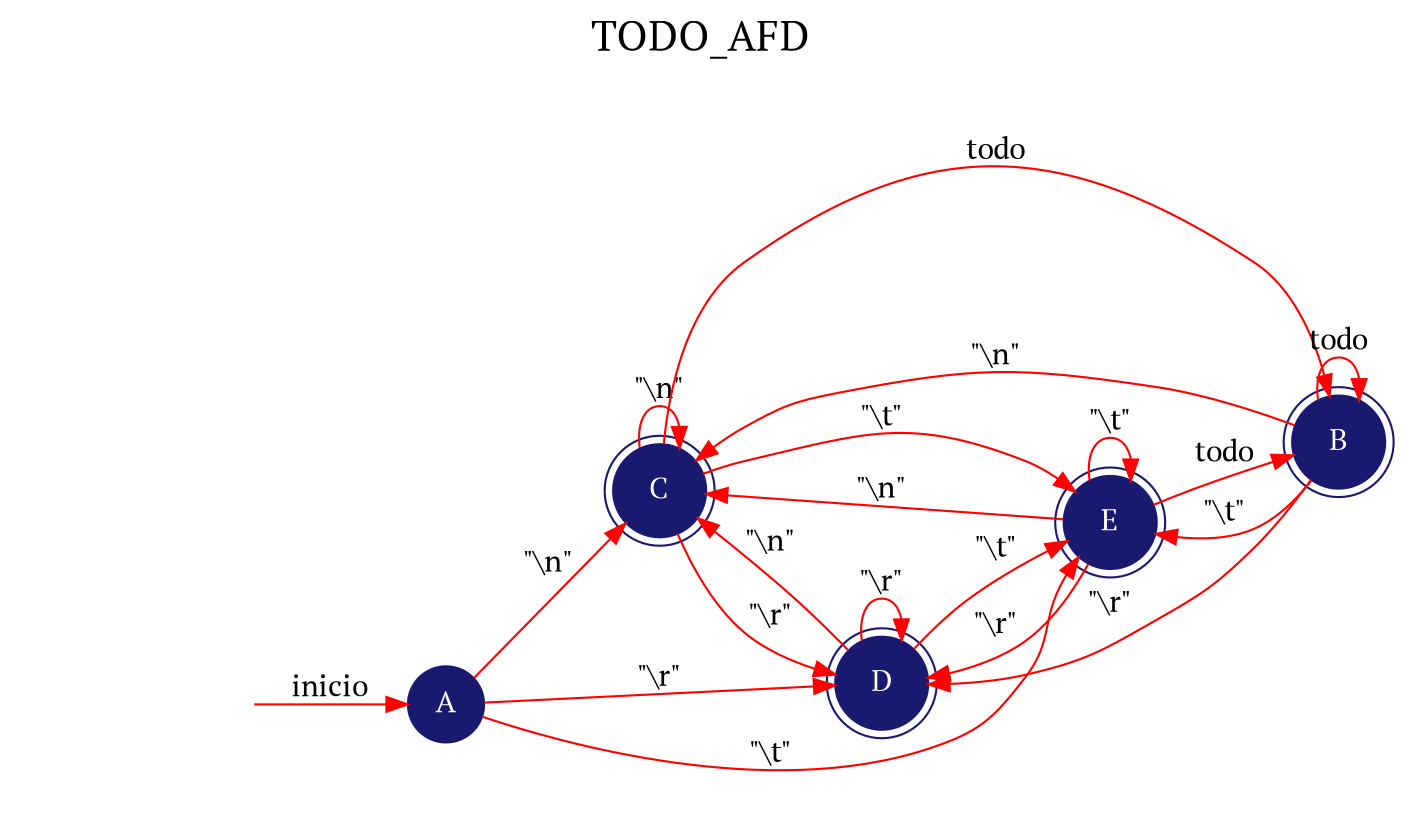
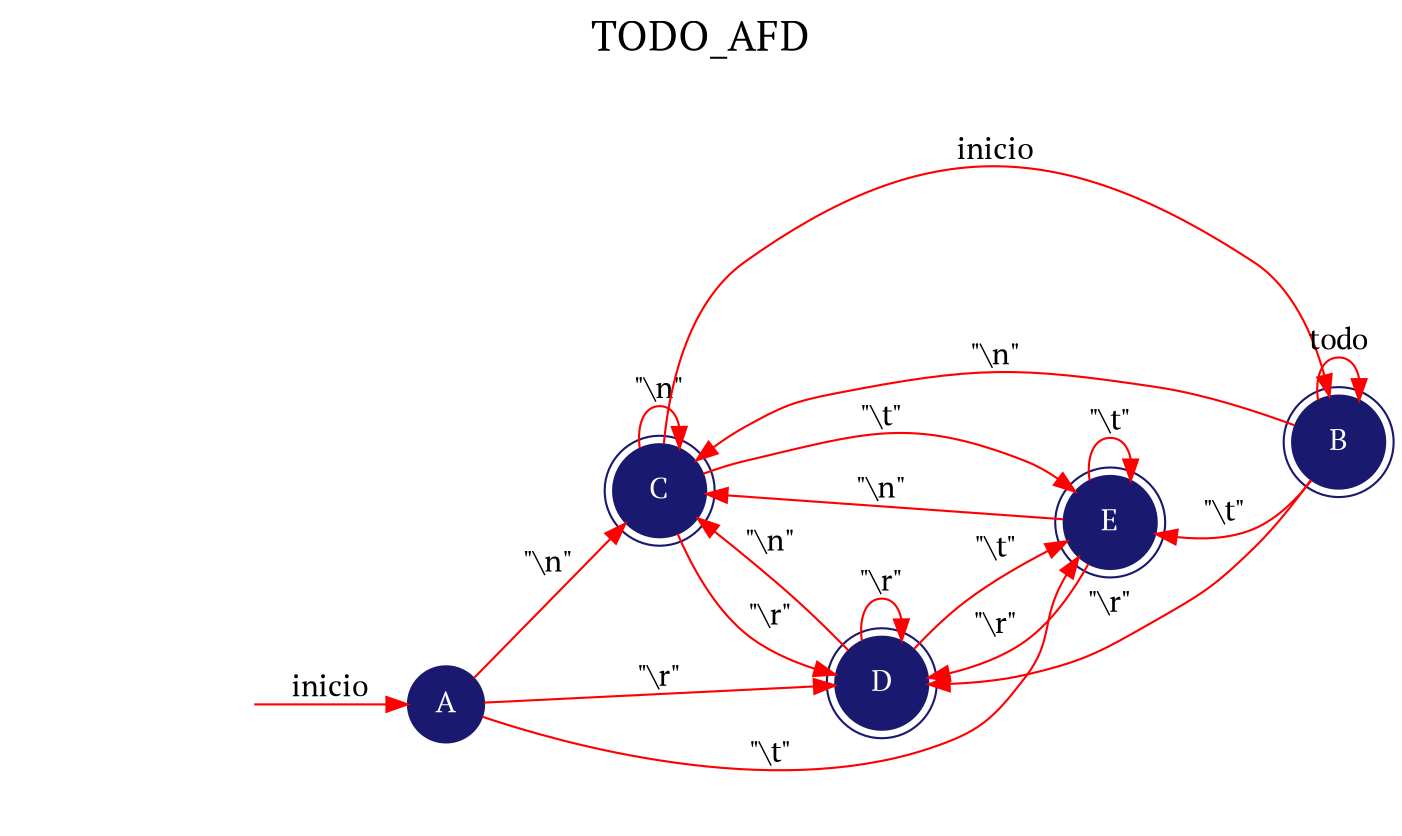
edge "C" -> "B": label "todo" -> "inicio"
edge "E" -> "B": removed, label "todo"
